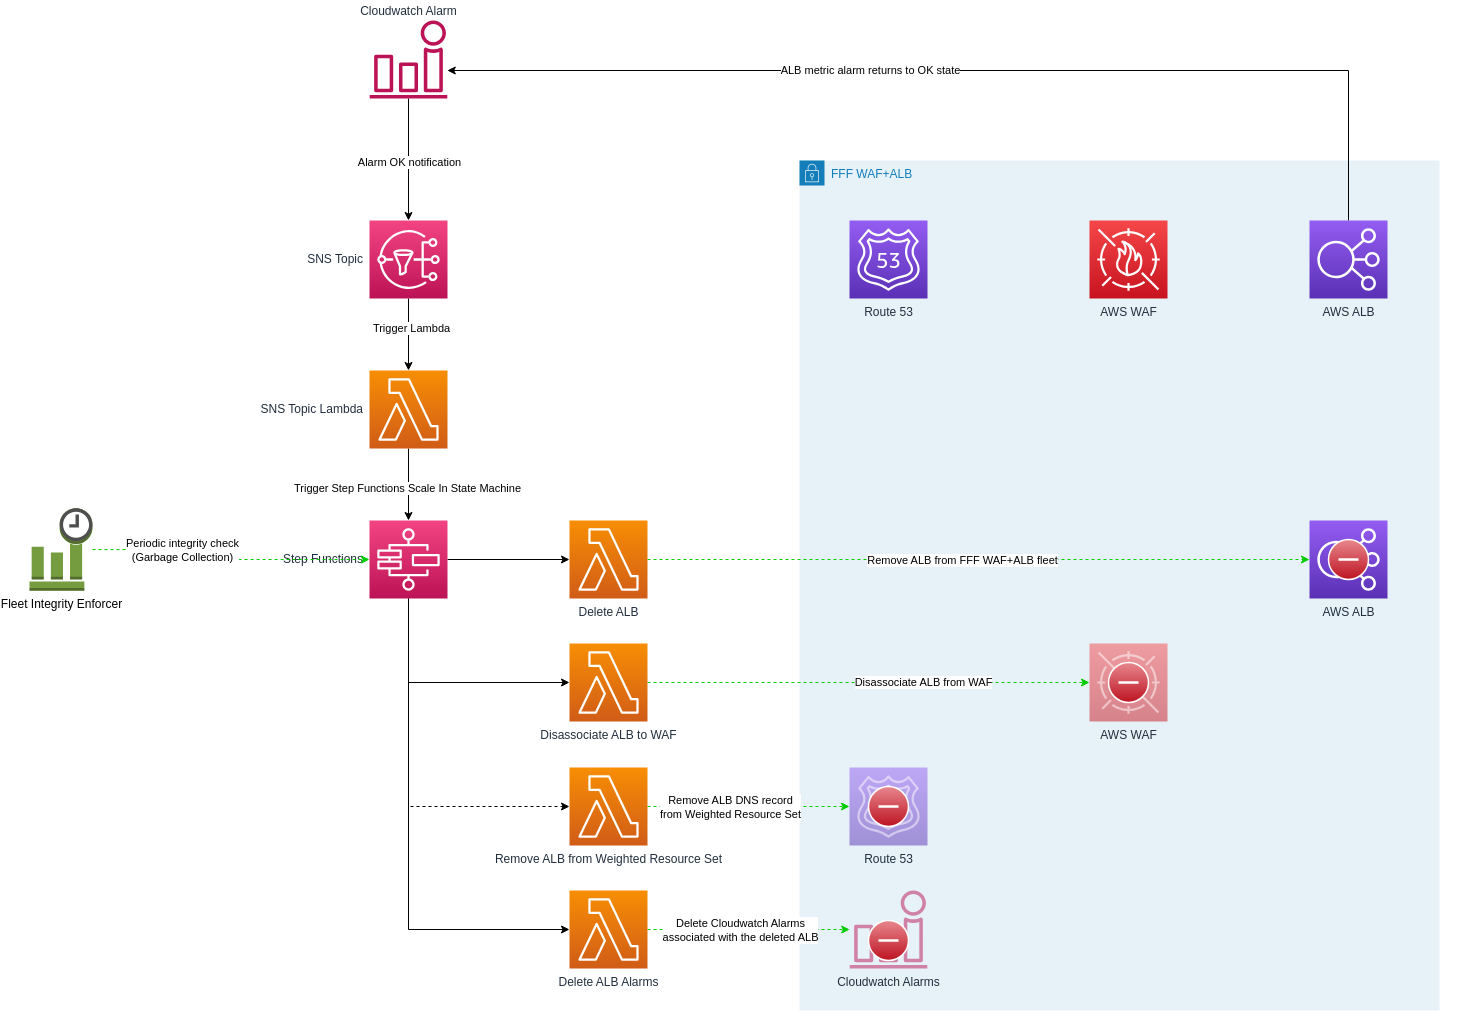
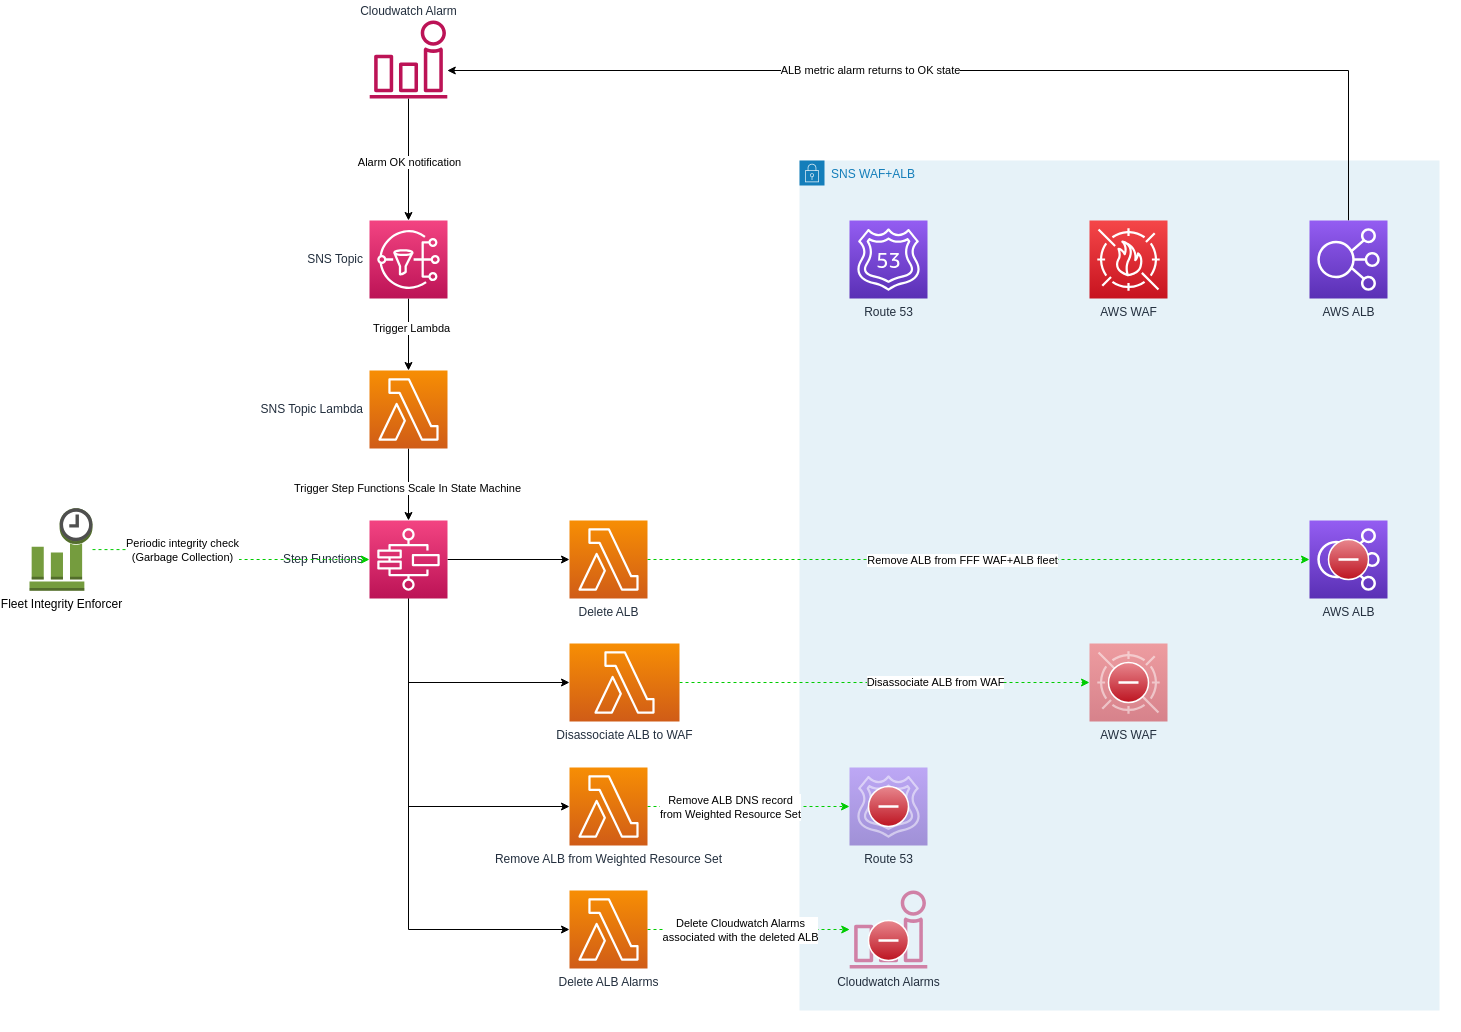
node "FFF WAF+ALB": label "FFF WAF+ALB" -> "SNS WAF+ALB"
node "Disassociate ALB to WAF": size 78x78 -> 110x78
edge "Step Functions" -> "Remove ALB from Weighted Resource Set": style dashed -> solid
